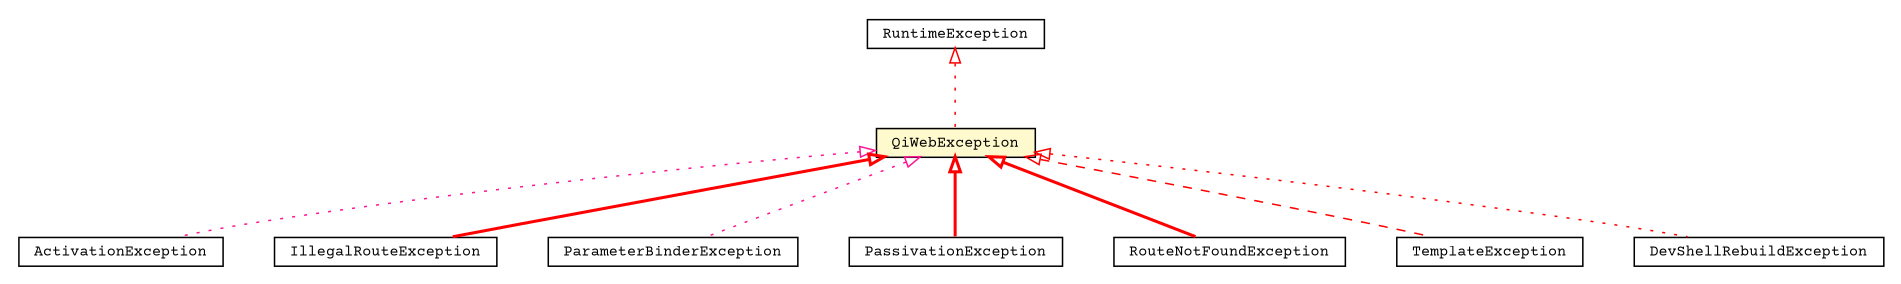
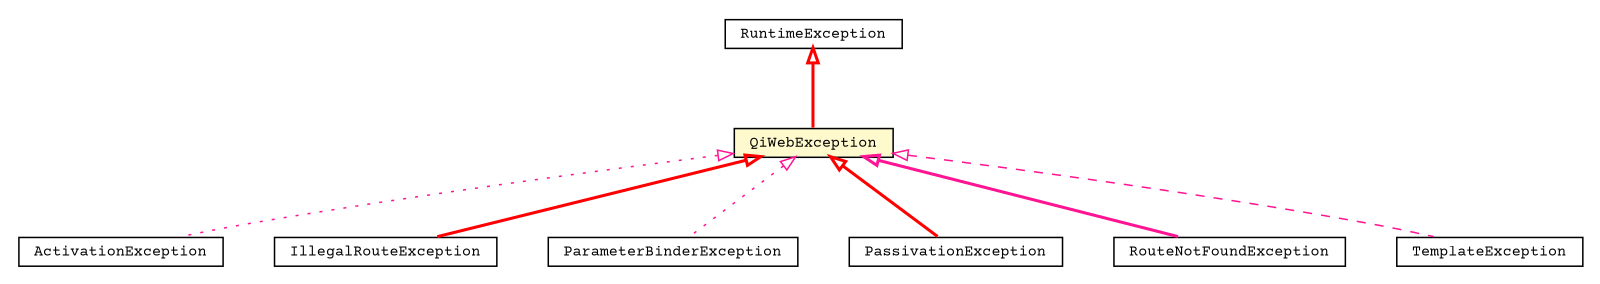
edge "QiWebException" -> "RuntimeException": style dotted -> bold
edge "TemplateException" -> "QiWebException": color red -> deeppink
edge "RouteNotFoundException" -> "QiWebException": color red -> deeppink
node "DevShellRebuildException": removed
